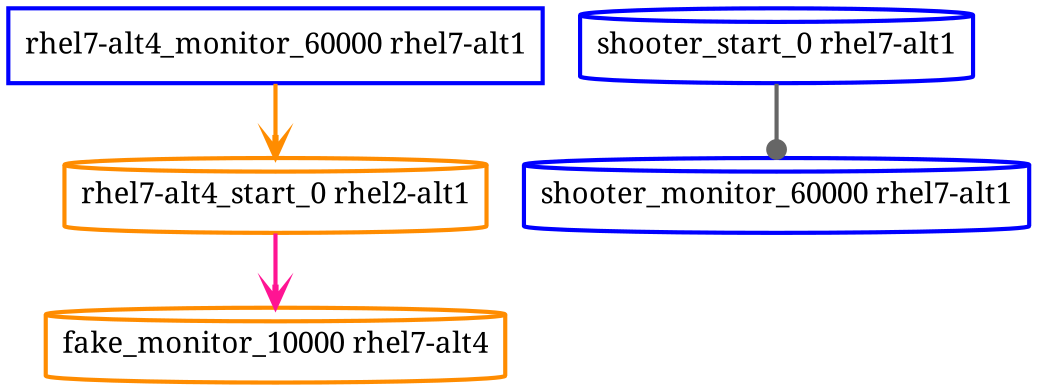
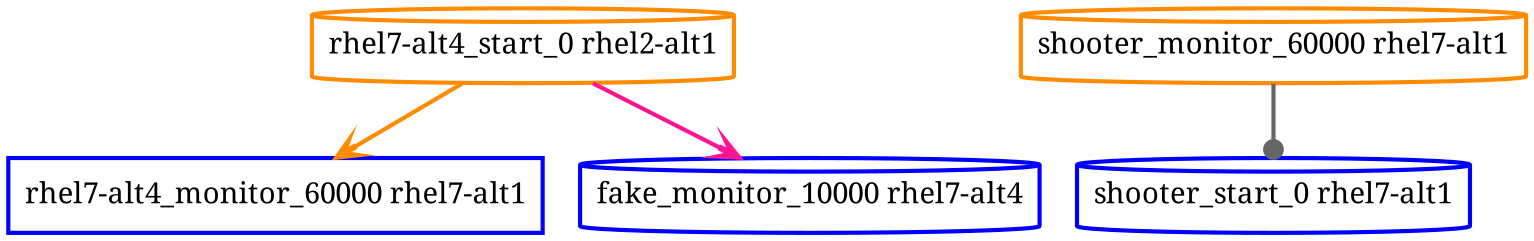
edge "rhel7-alt4_monitor_60000 rhel7-alt1" -> "rhel7-alt4_start_0 rhel2-alt1": reversed
edge "shooter_start_0 rhel7-alt1" -> "shooter_monitor_60000 rhel7-alt1": reversed
node "shooter_monitor_60000 rhel7-alt1": color blue -> darkorange
node "fake_monitor_10000 rhel7-alt4": color darkorange -> blue
